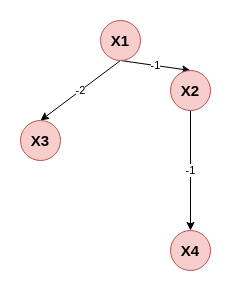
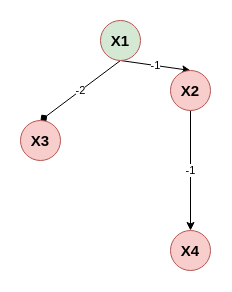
node "X1": fillcolor #f8cecc -> #d5e8d4
edge "X1" -> "X3": arrowhead classic -> diamond
